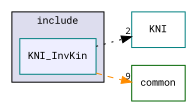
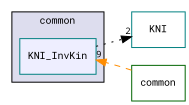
cluster "include": label "include" -> "common"
edge "KNI_InvKin" -> "common": reversed
